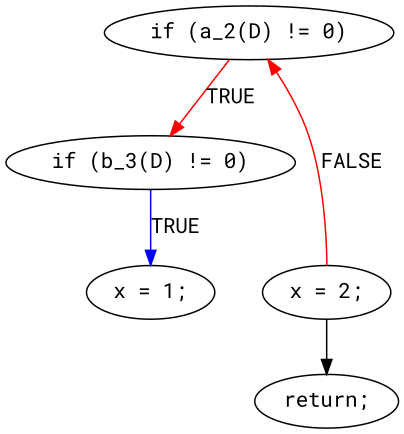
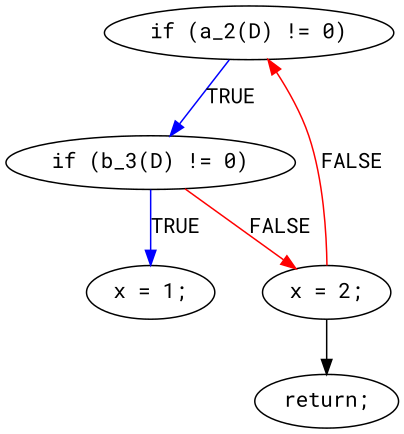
edge "if (a_2(D) != 0)" -> "if (b_3(D) != 0)": color red -> blue
edge "if (b_3(D) != 0)" -> "x = 2;": added, label "FALSE"
